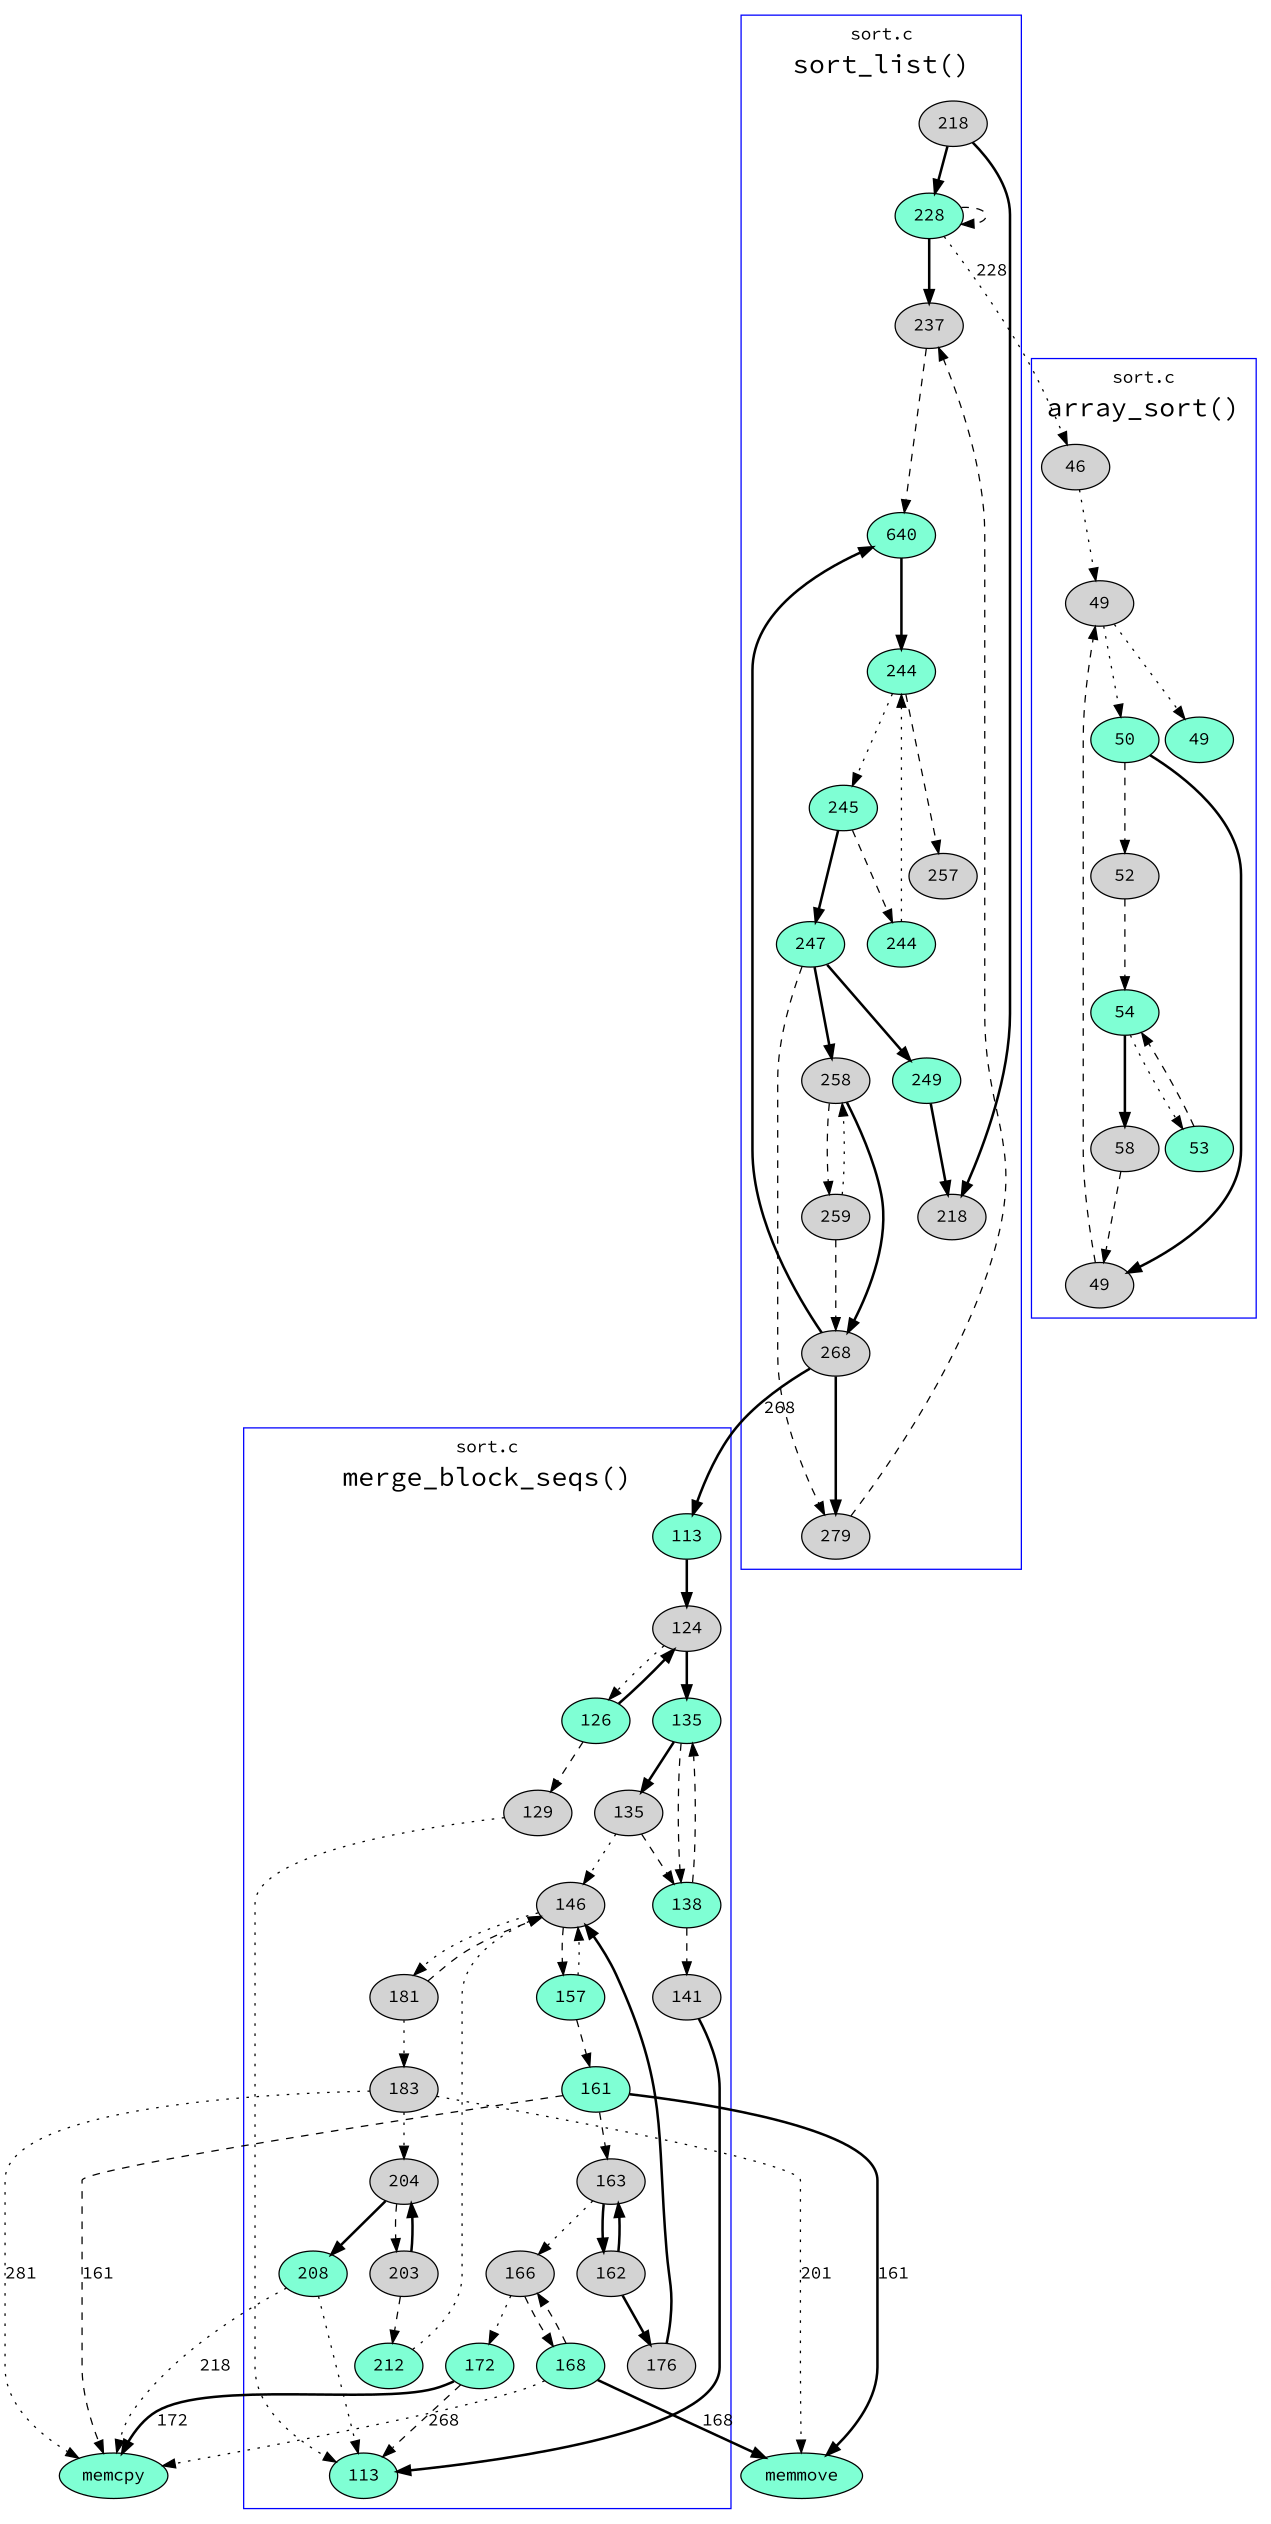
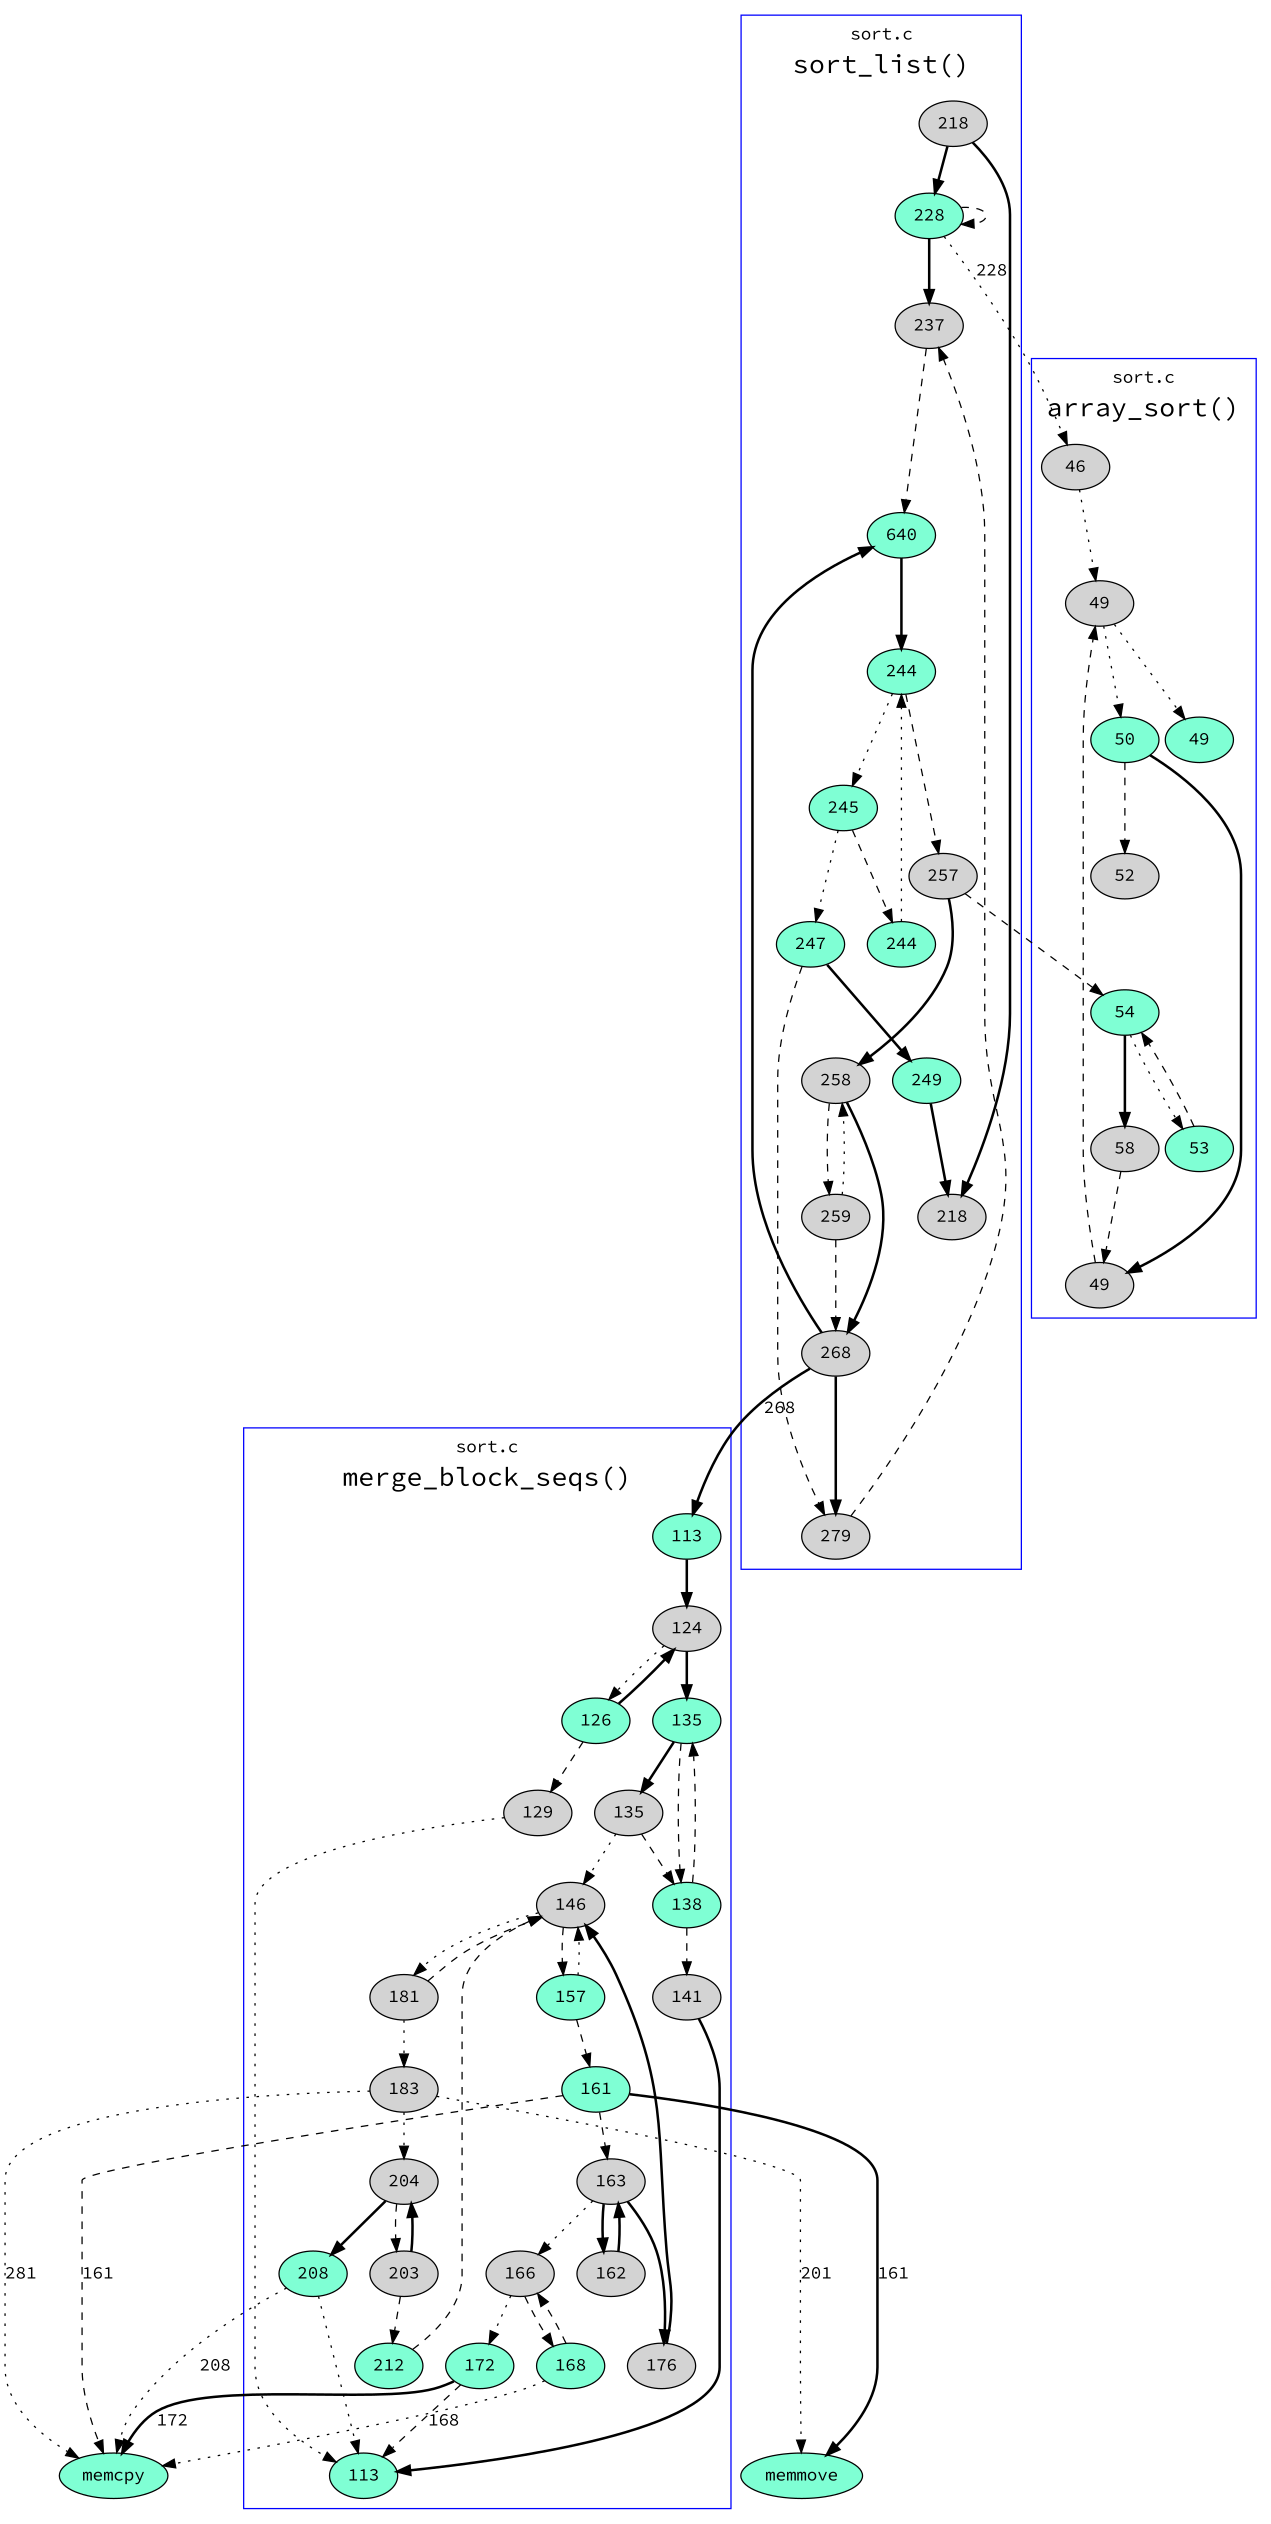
edge "245" -> "247": style bold -> dotted
edge "52" -> "54": now "257" -> "54"
edge "247" -> "258": now "257" -> "258"
edge "212" -> "146": style dotted -> dashed
edge "162" -> "176": now "163" -> "176"
edge "208" -> "memcpy": label "218" -> "208"
edge "168" -> "memmove": removed, label "168"
edge "168" -> "memcpy": label "268" -> "168"
